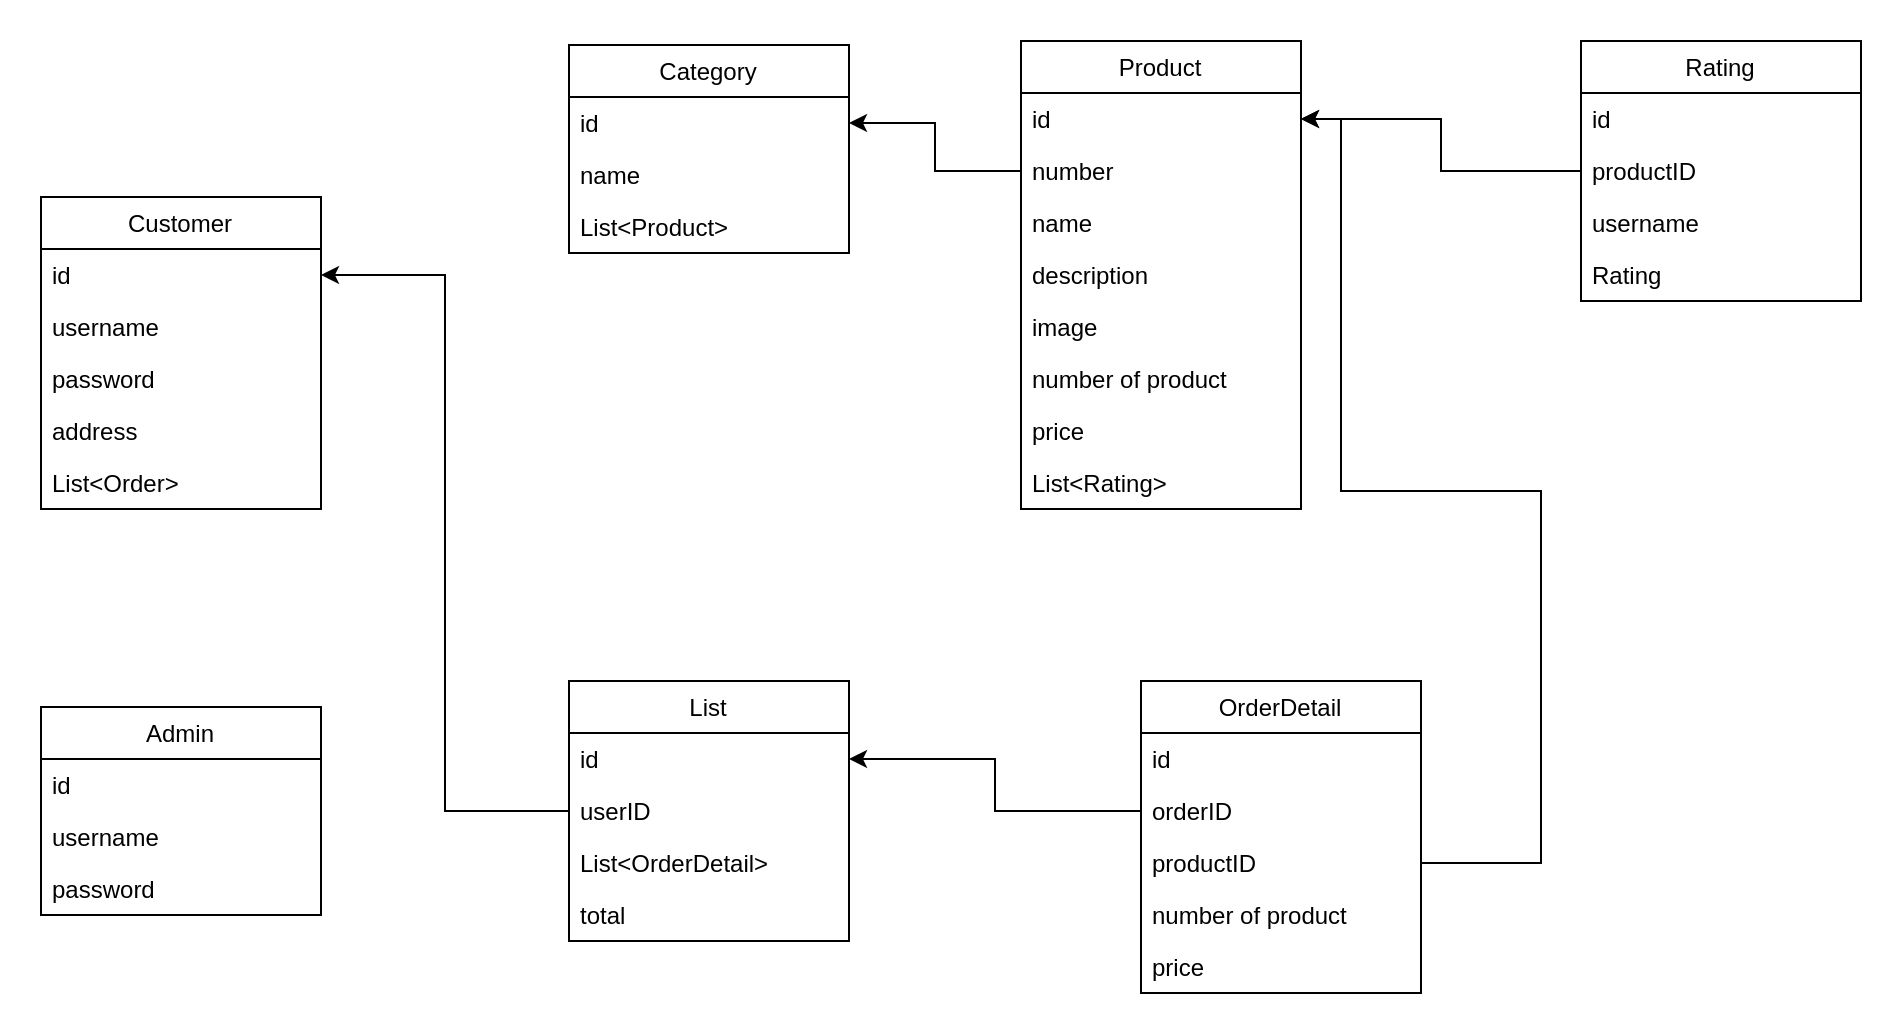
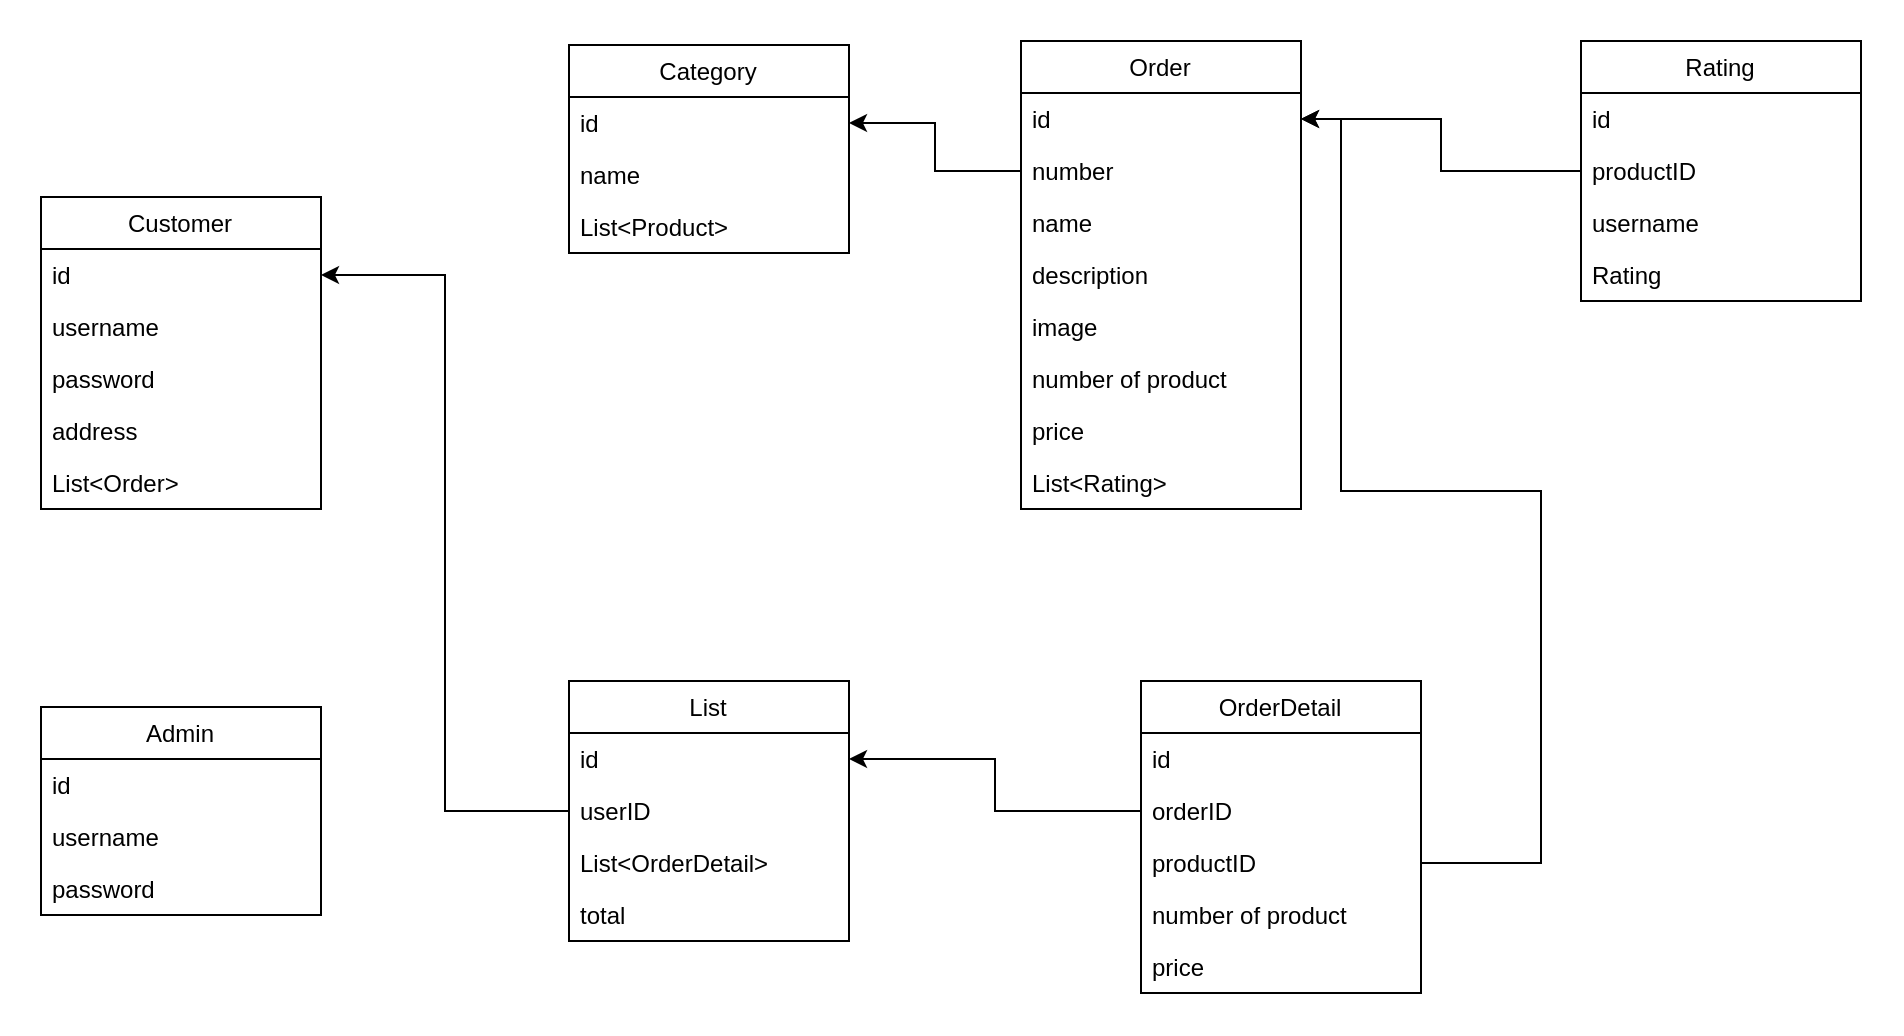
node "Product": label "Product" -> "Order"
